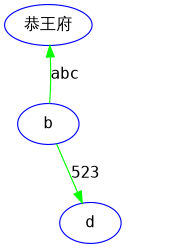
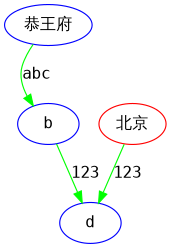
edge "b" -> "恭王府": reversed
node "北京": added
edge "b" -> "d": label "523" -> "123"
